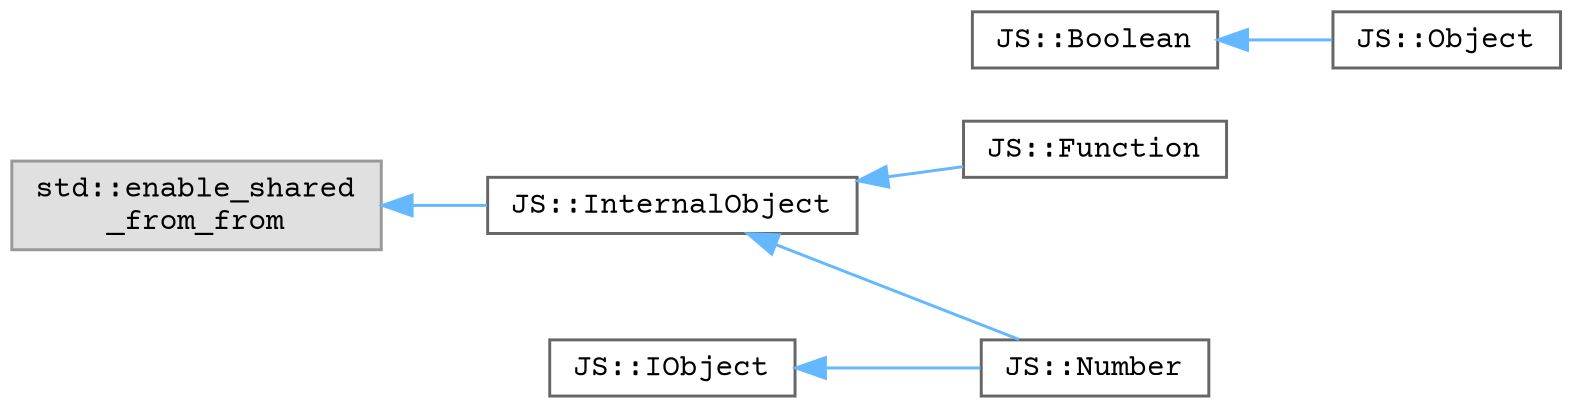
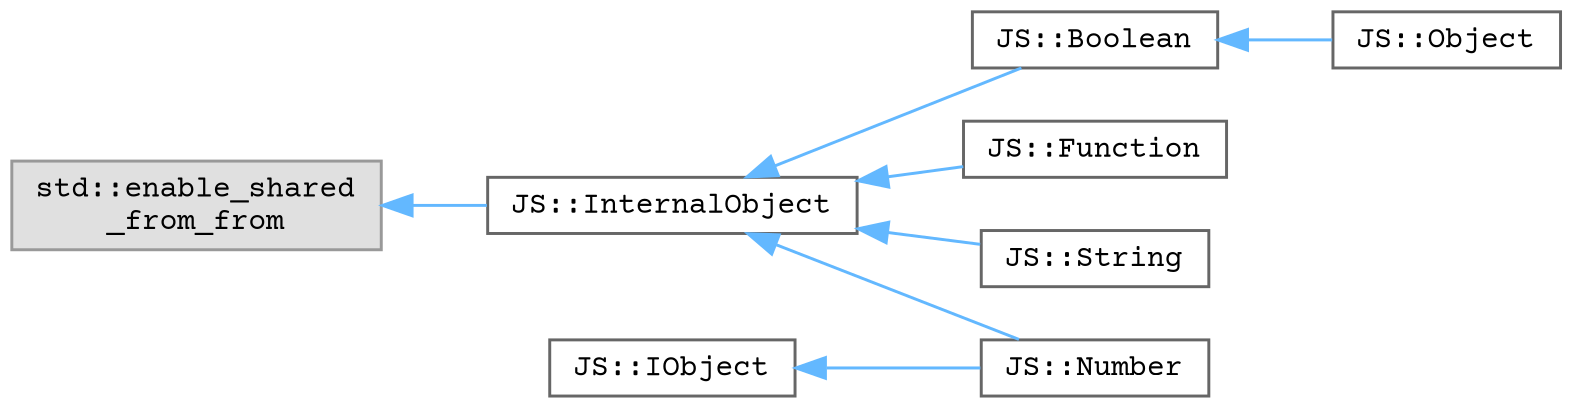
edge "JS::Boolean" -> "JS::InternalObject": added
node "JS::String": added
